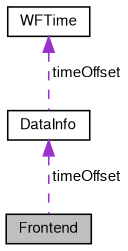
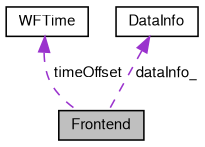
edge "DataInfo" -> "WFTime": now "Frontend" -> "WFTime"
edge "Frontend" -> "DataInfo": label " timeOffset" -> " dataInfo_"
